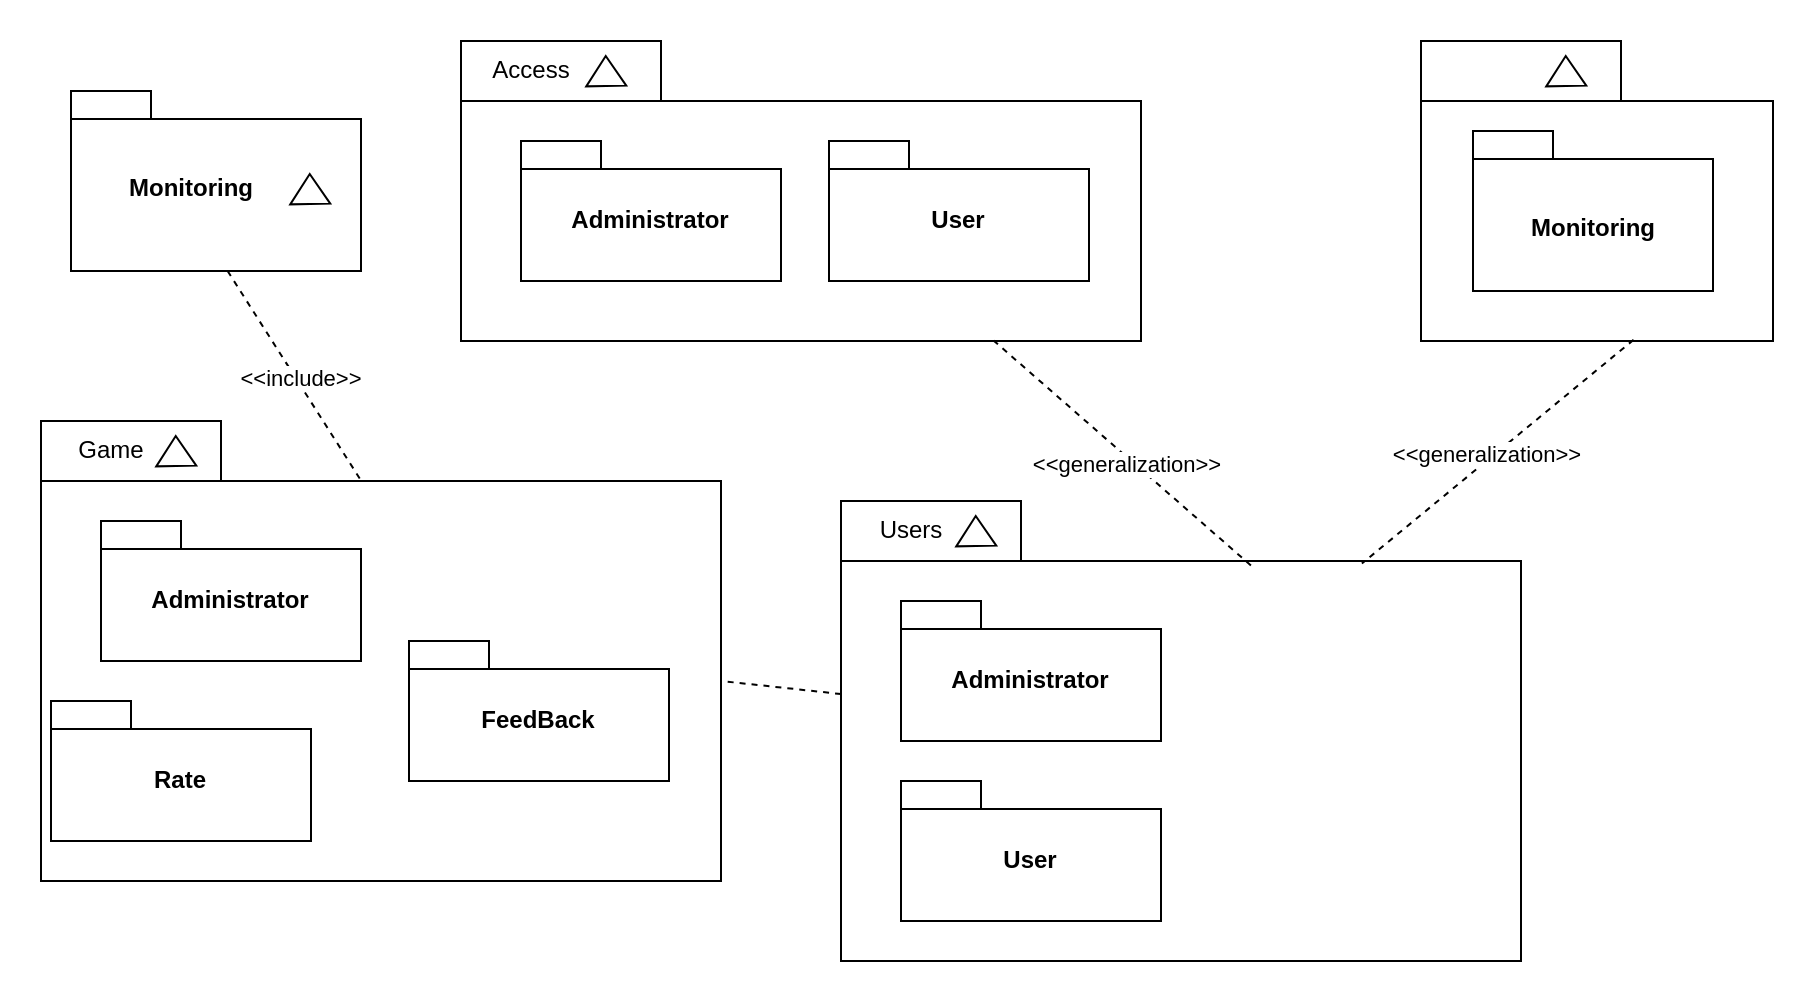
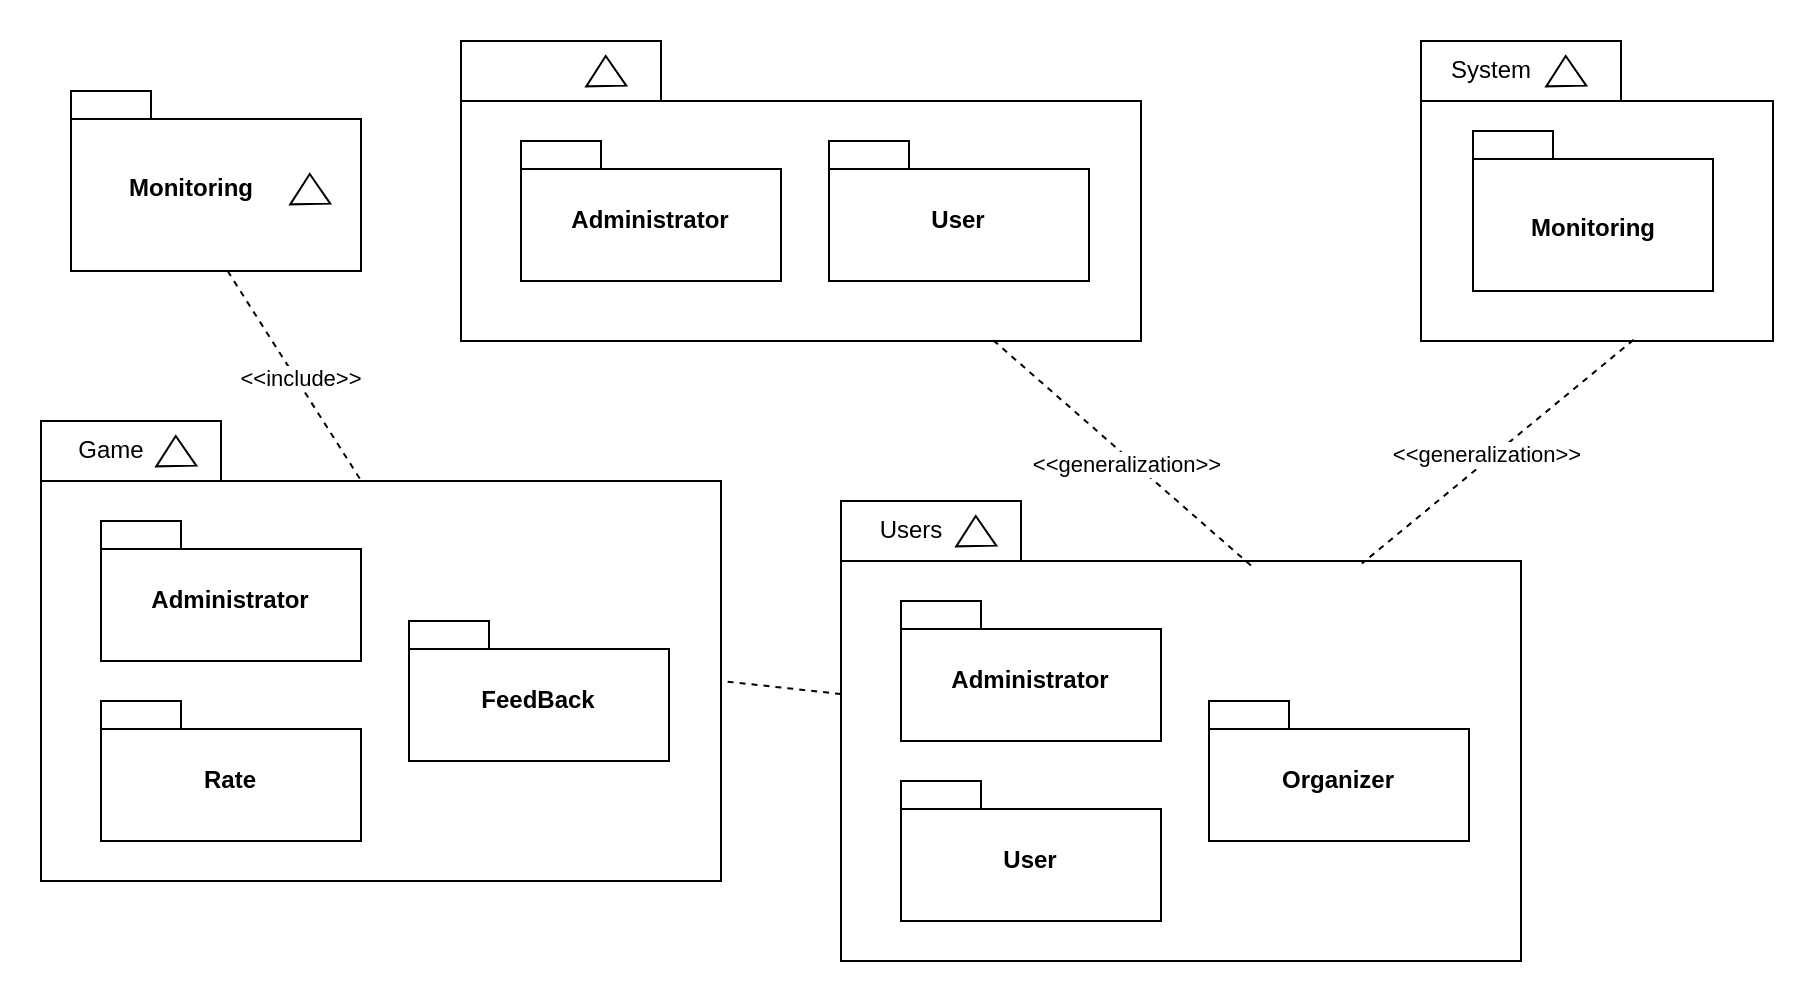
node "Access": removed
node "System": added
node "FeedBack": moved (539, 711) -> (539, 691)
node "Rate": moved (181, 771) -> (231, 771)
node "Organizer": added
